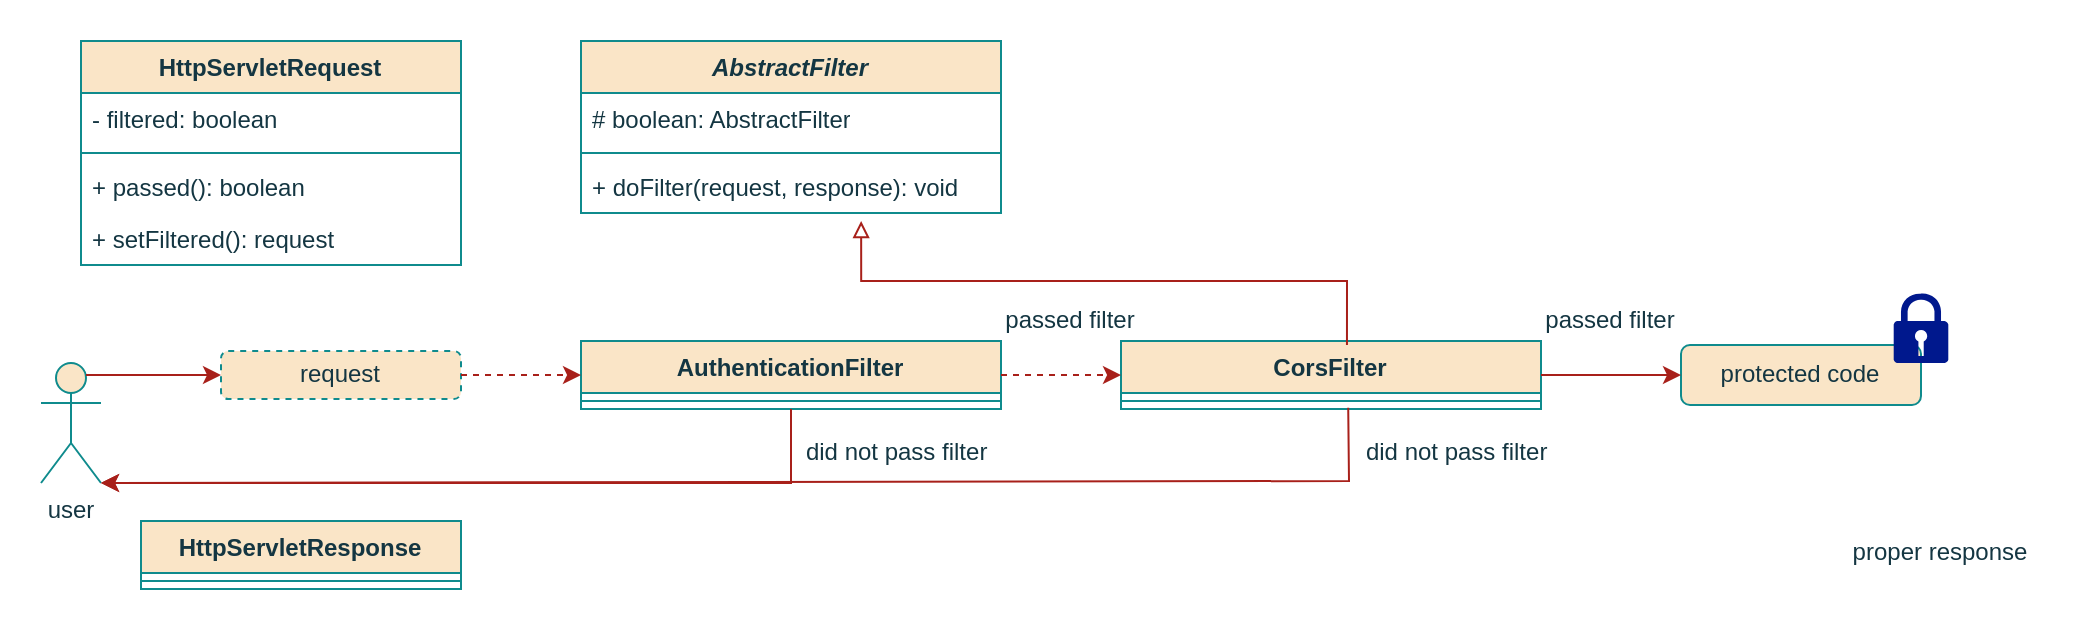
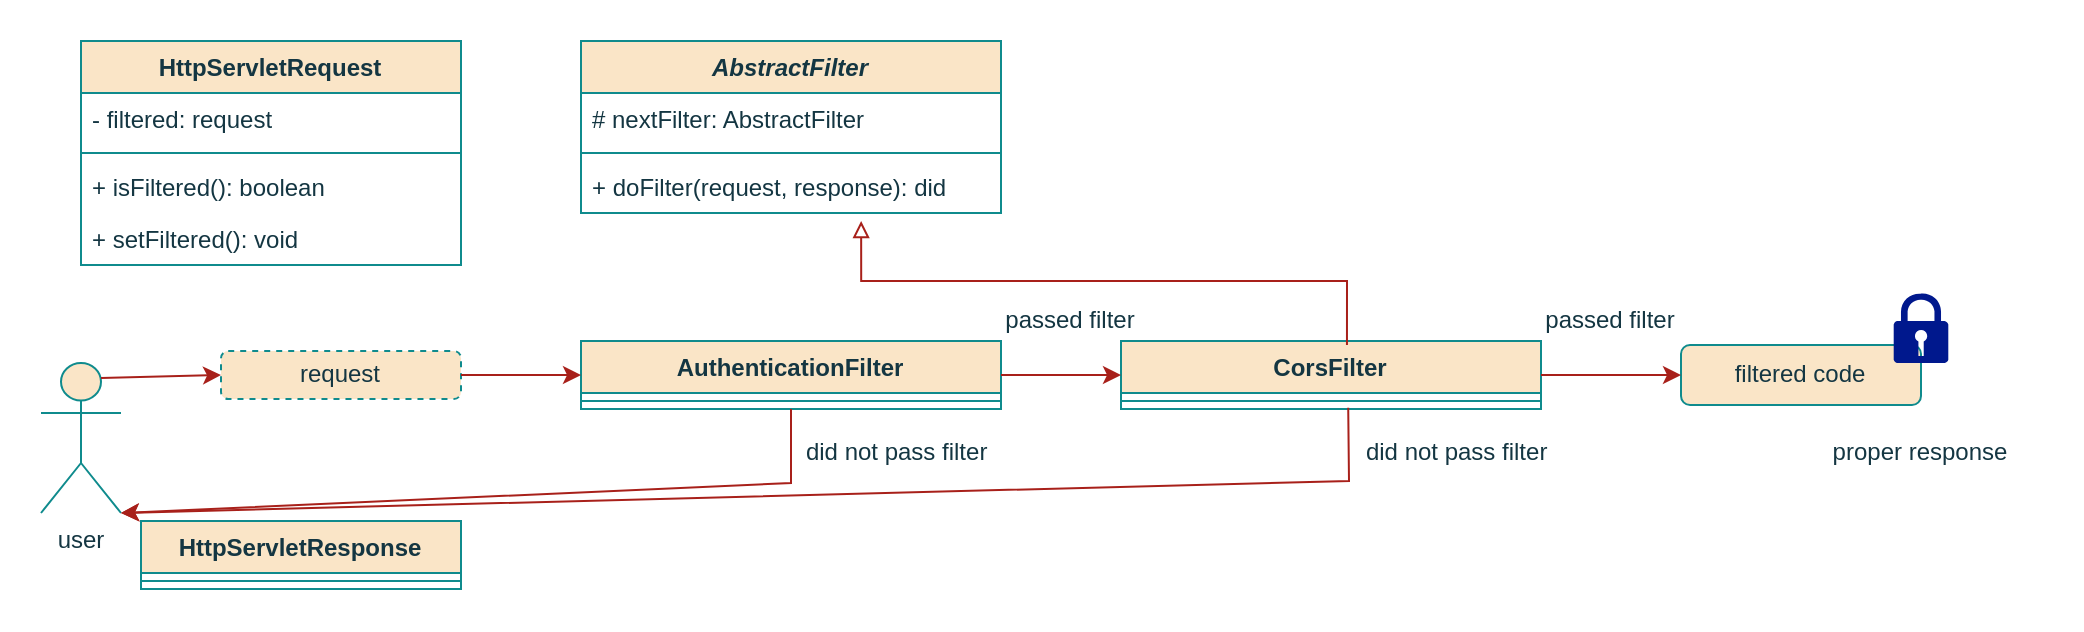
node "- filtered: boolean": label "- filtered: boolean" -> "- filtered: request"
node "# boolean: AbstractFilter": label "# boolean: AbstractFilter" -> "# nextFilter: AbstractFilter"
node "+ passed(): boolean": label "+ passed(): boolean" -> "+ isFiltered(): boolean"
node "+ doFilter(request, response): void": label "+ doFilter(request, response): void" -> "+ doFilter(request, response): did"
node "+ setFiltered(): request": label "+ setFiltered(): request" -> "+ setFiltered(): void"
edge "request" -> "AuthenticationFilter": style dashed -> solid
edge "AuthenticationFilter" -> "CorsFilter": style dashed -> solid
node "protected code": label "protected code" -> "filtered code"
node "user": size 60x120 -> 80x150
node "proper response": moved (1941, 553) -> (1921, 453)
